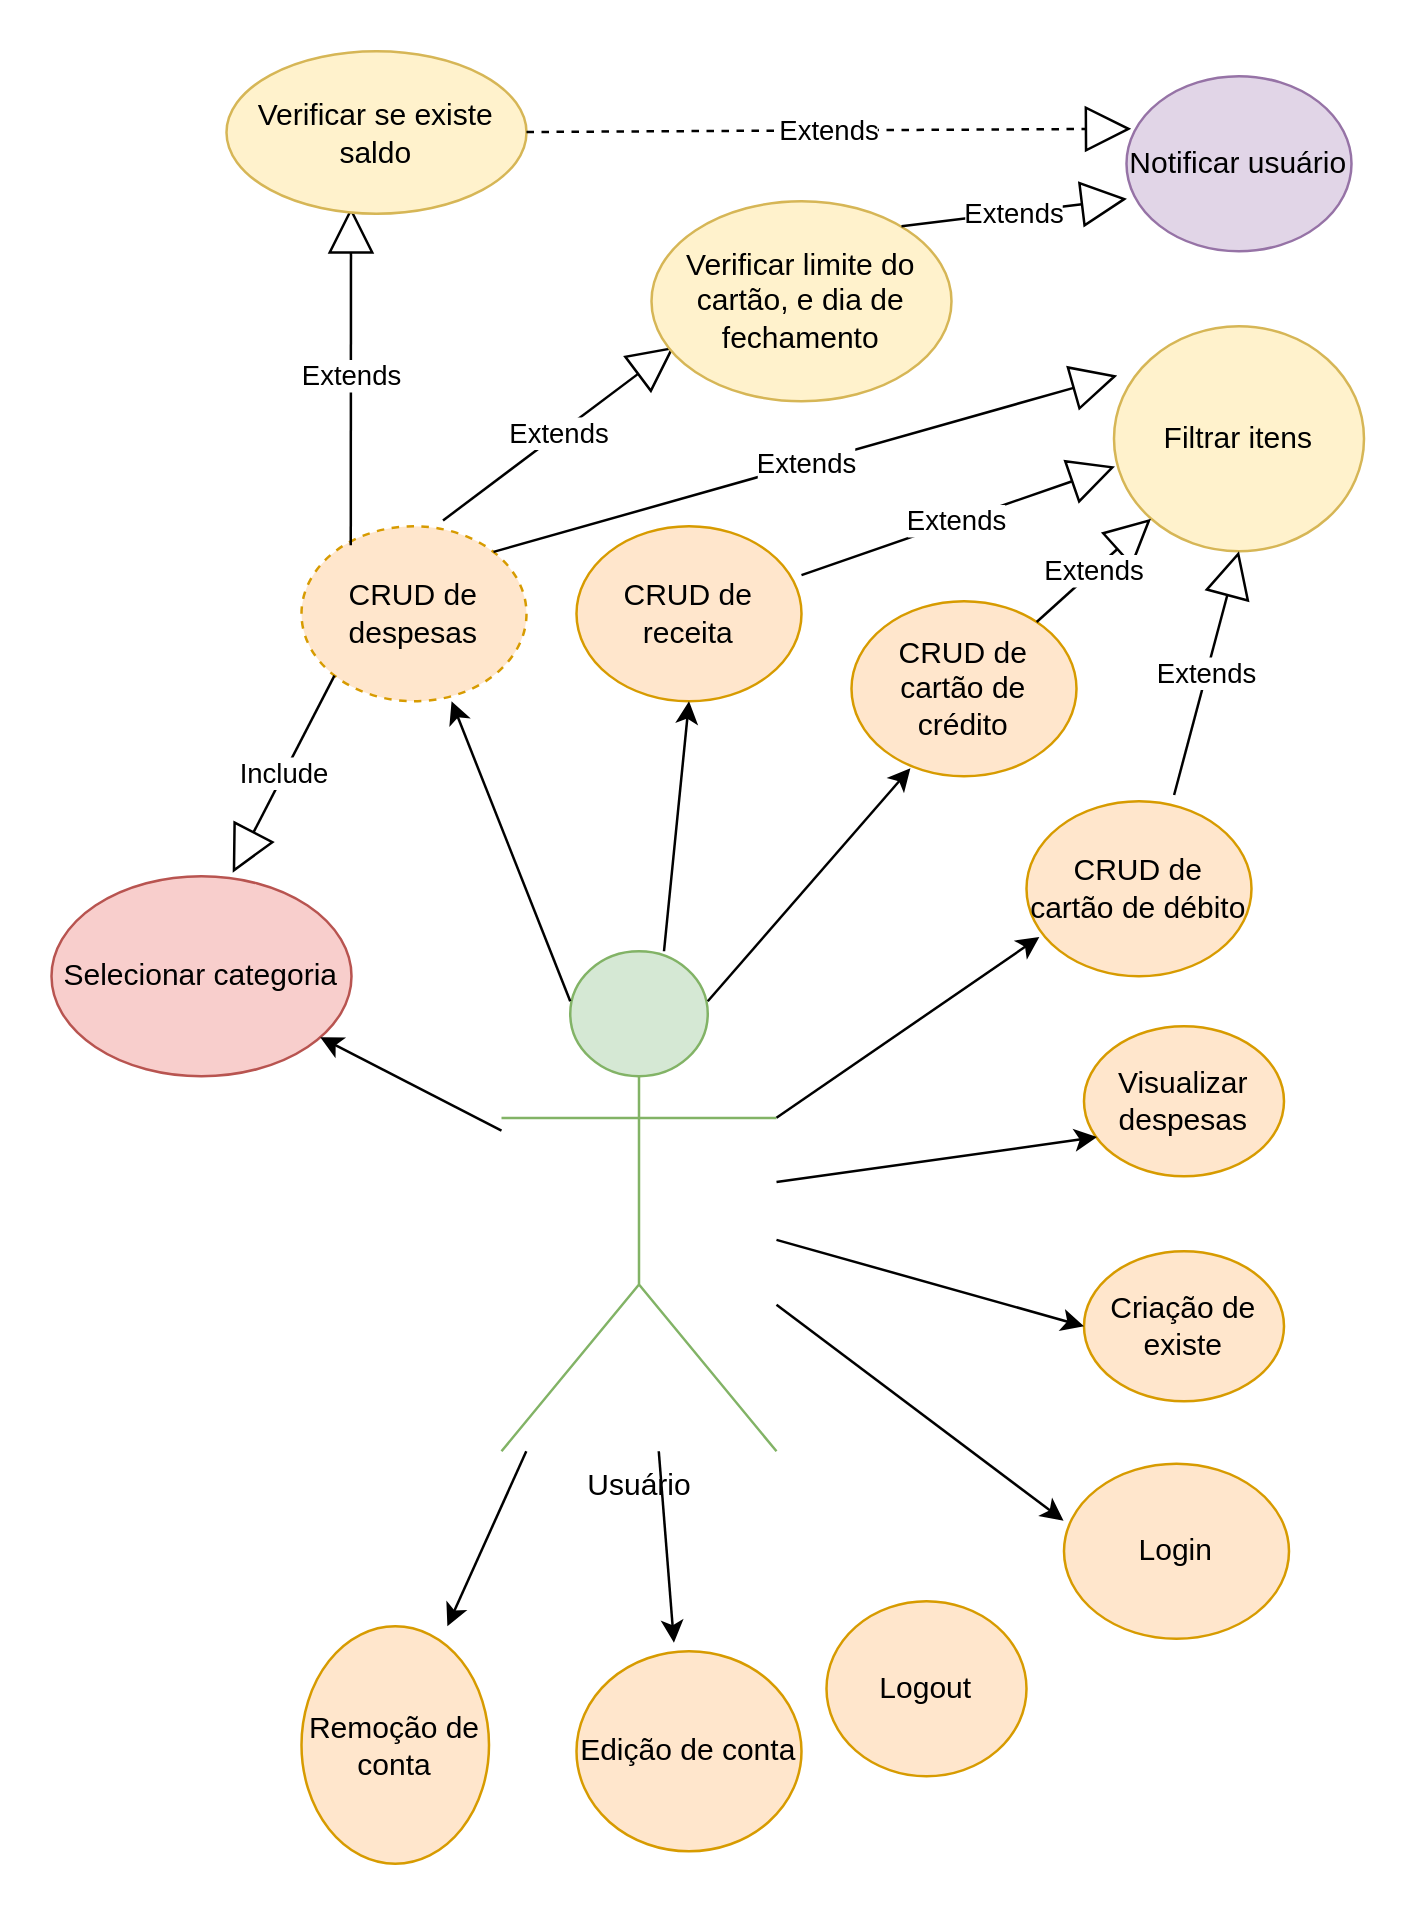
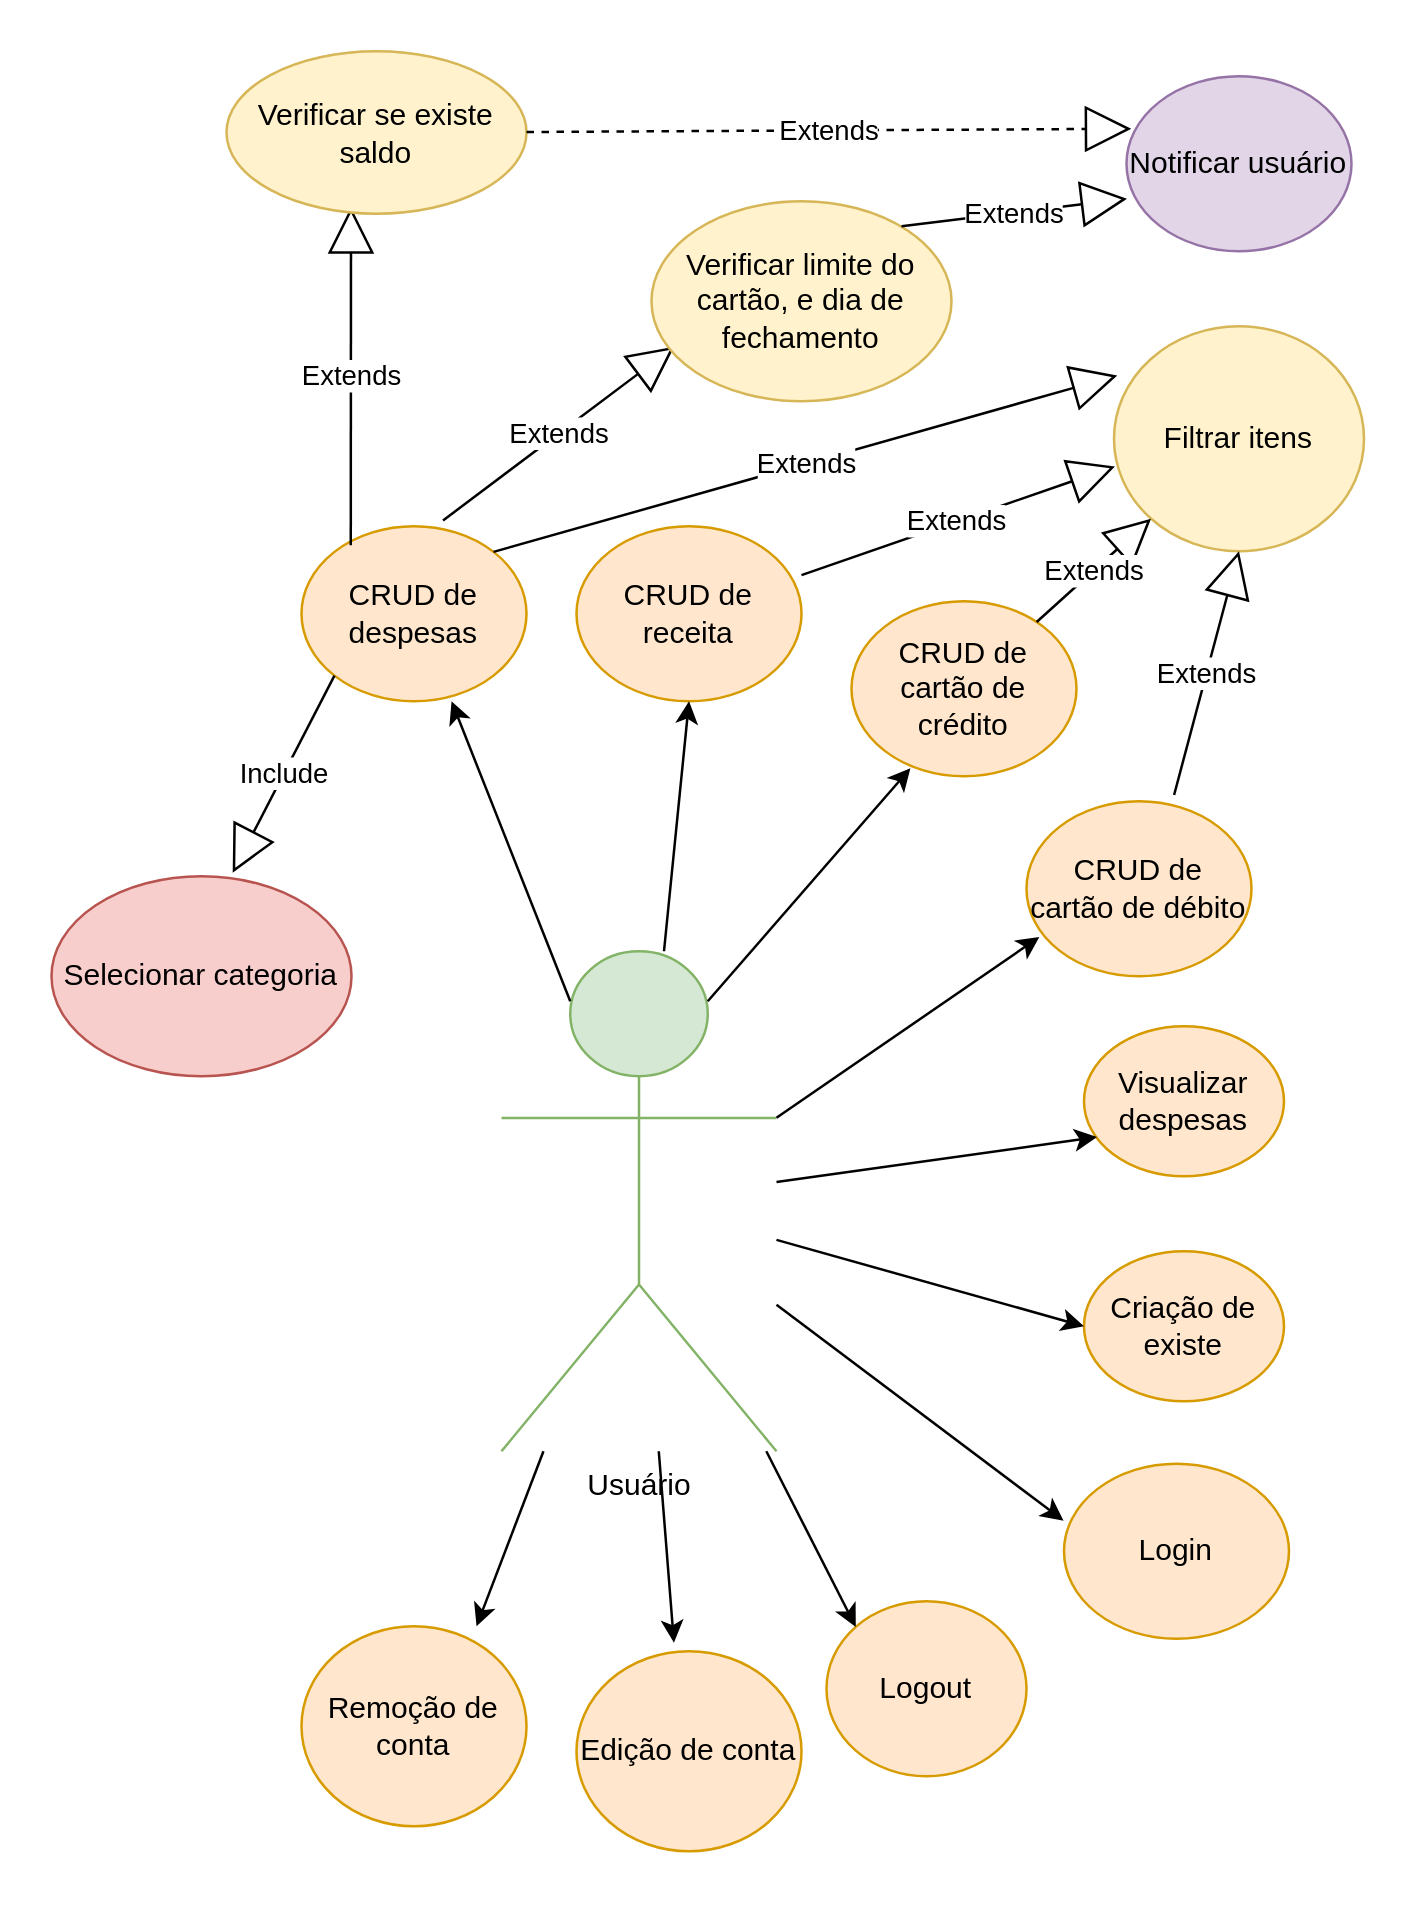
node "CRUD de despesas": style dashed -> solid
edge "Usuário" -> "Selecionar categoria": now "Usuário" -> "Logout"
node "Remoção de conta": size 188x238 -> 225x200
